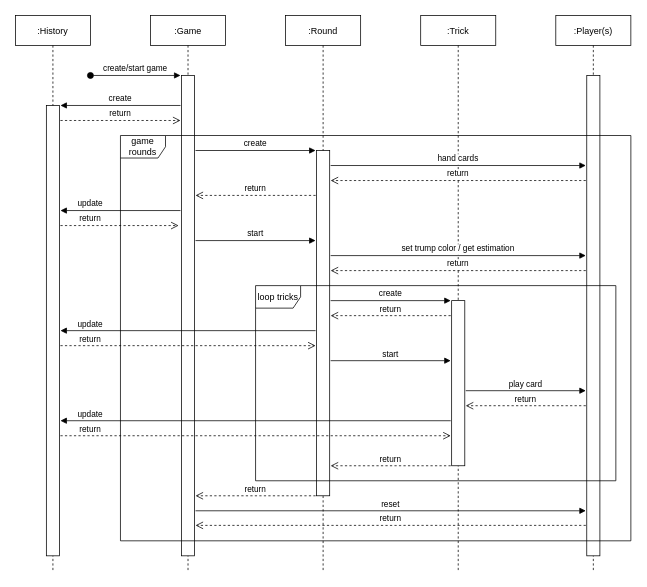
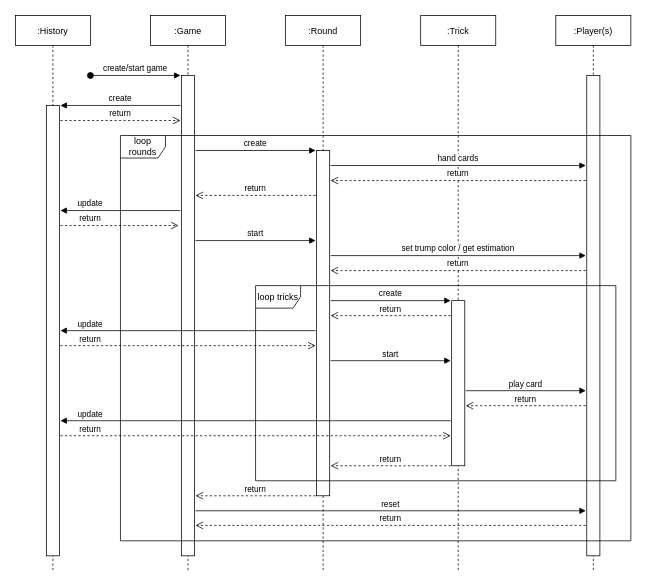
node "game rounds": label "game rounds" -> "loop rounds"
